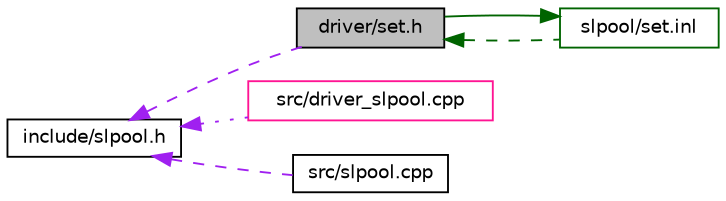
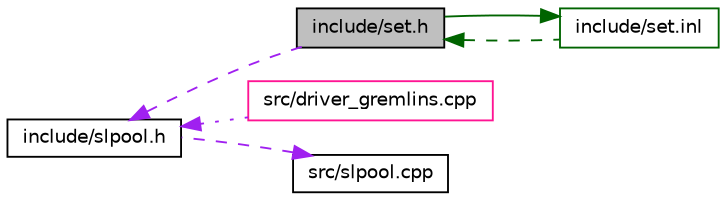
node "driver/set.h": label "driver/set.h" -> "include/set.h"
node "slpool/set.inl": label "slpool/set.inl" -> "include/set.inl"
node "src/driver_slpool.cpp": label "src/driver_slpool.cpp" -> "src/driver_gremlins.cpp"
edge "src/slpool.cpp" -> "include/slpool.h": reversed
